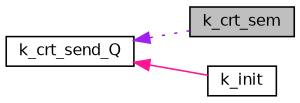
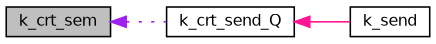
edge "k_crt_sem" -> "k_crt_send_Q": reversed
node "k_init": label "k_init" -> "k_send"
